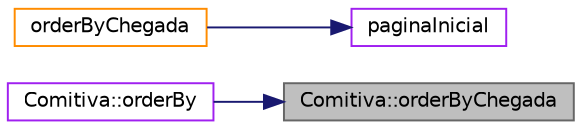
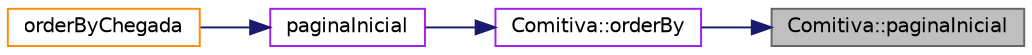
edge "paginaInicial" -> "Comitiva::orderBy": added
node "Comitiva::orderByChegada": label "Comitiva::orderByChegada" -> "Comitiva::paginaInicial"
